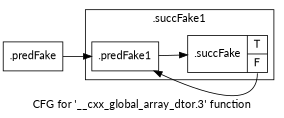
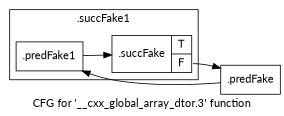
edge ".succFake" -> ".predFake1": now ".succFake" -> ".predFake"
